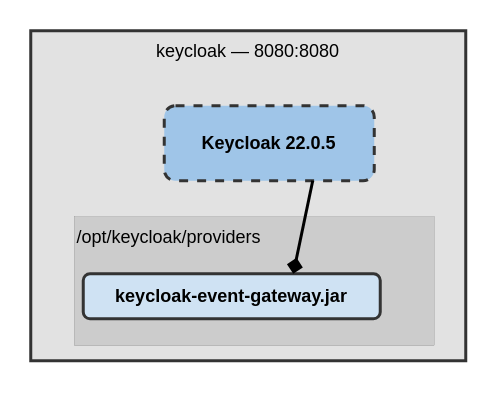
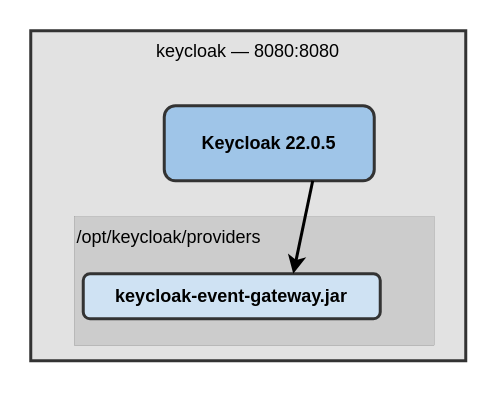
node "Keycloak 22.0.5": style dashed -> solid
edge "Keycloak 22.0.5" -> "keycloak-event-gateway.jar": arrowhead diamond -> classic
